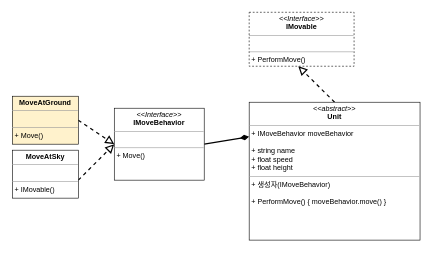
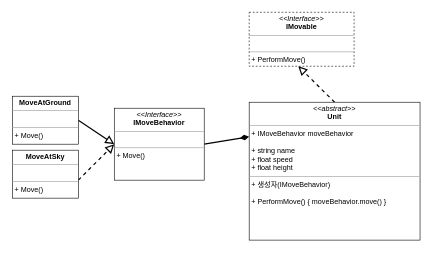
node "MoveAtGround + Move()": fillcolor #fff2cc -> #ffffff
edge "MoveAtGround + Move()" -> "<<Interface>> IMoveBehavior + Move()": style dashed -> solid
node "MoveAtSky + IMovable()": label "MoveAtSky + IMovable()" -> "MoveAtSky + Move()"
